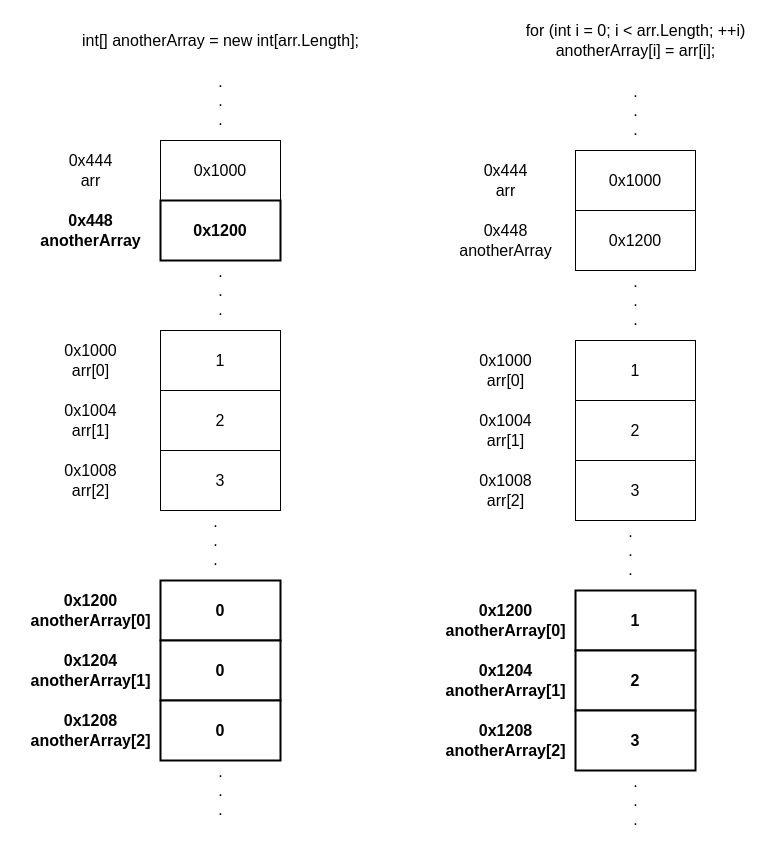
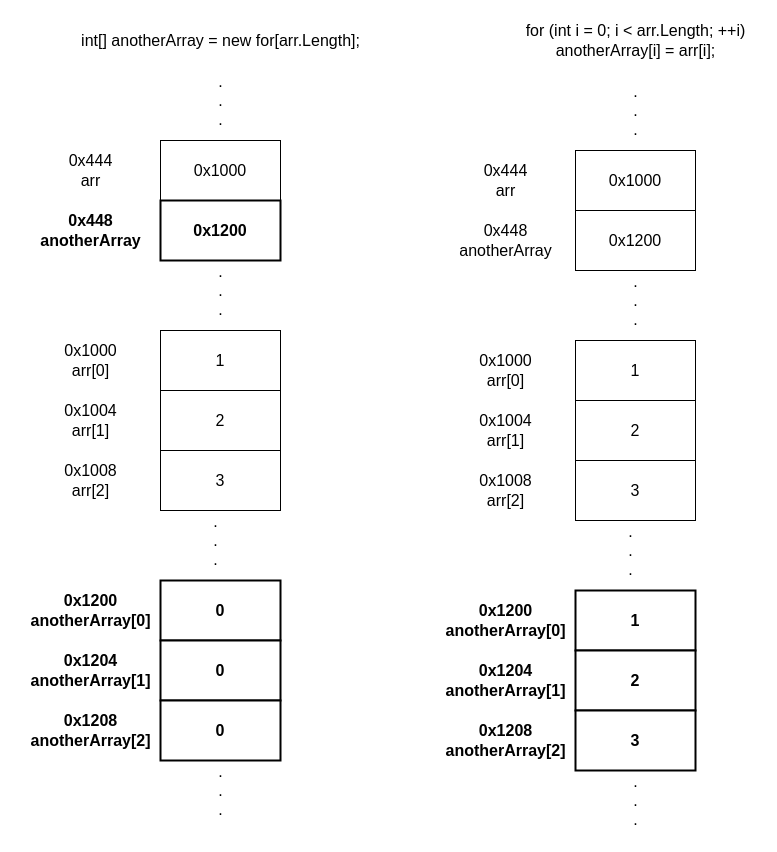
node "int[] anotherArray = new int[arr.Length];": label "int[] anotherArray = new int[arr.Length];" -> "int[] anotherArray = new for[arr.Length];"
